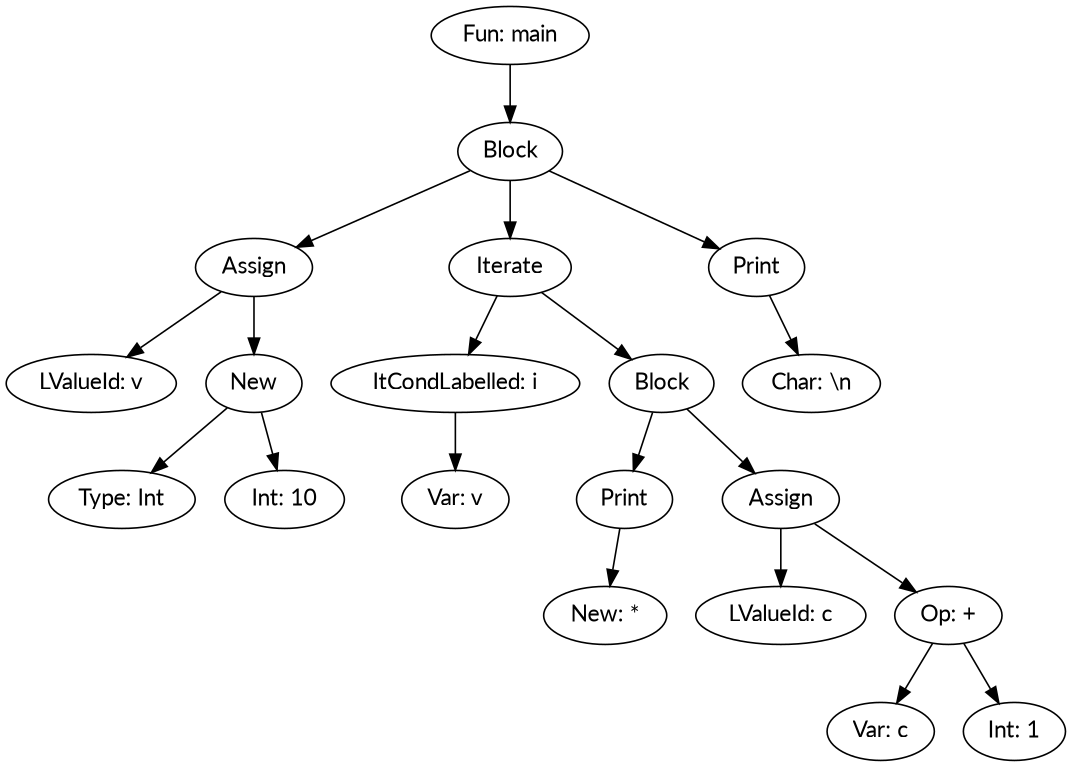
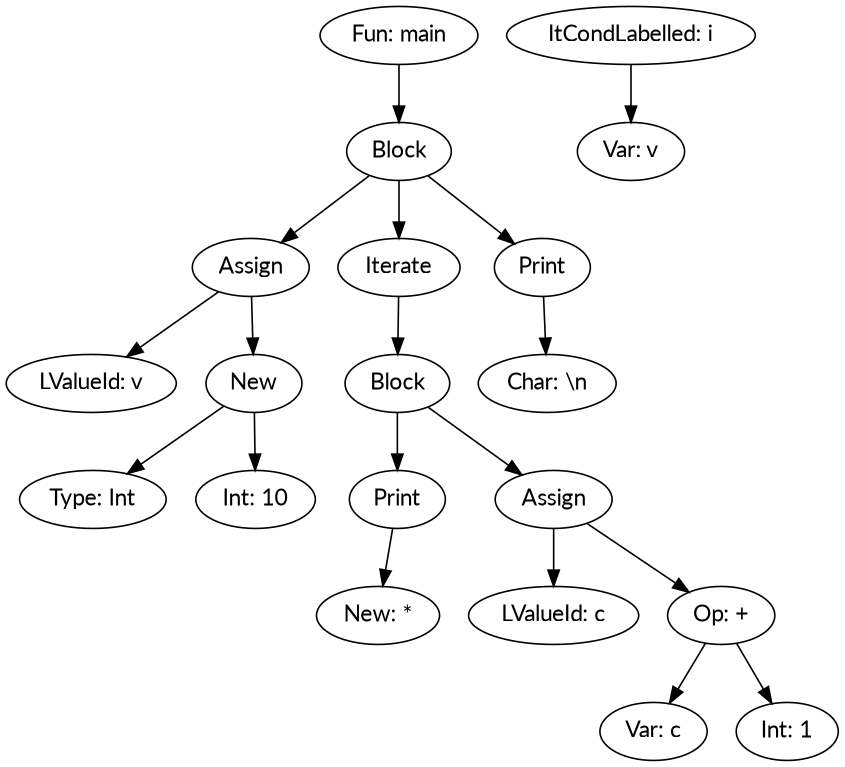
edge "Iterate" -> "ItCondLabelled: i": removed
